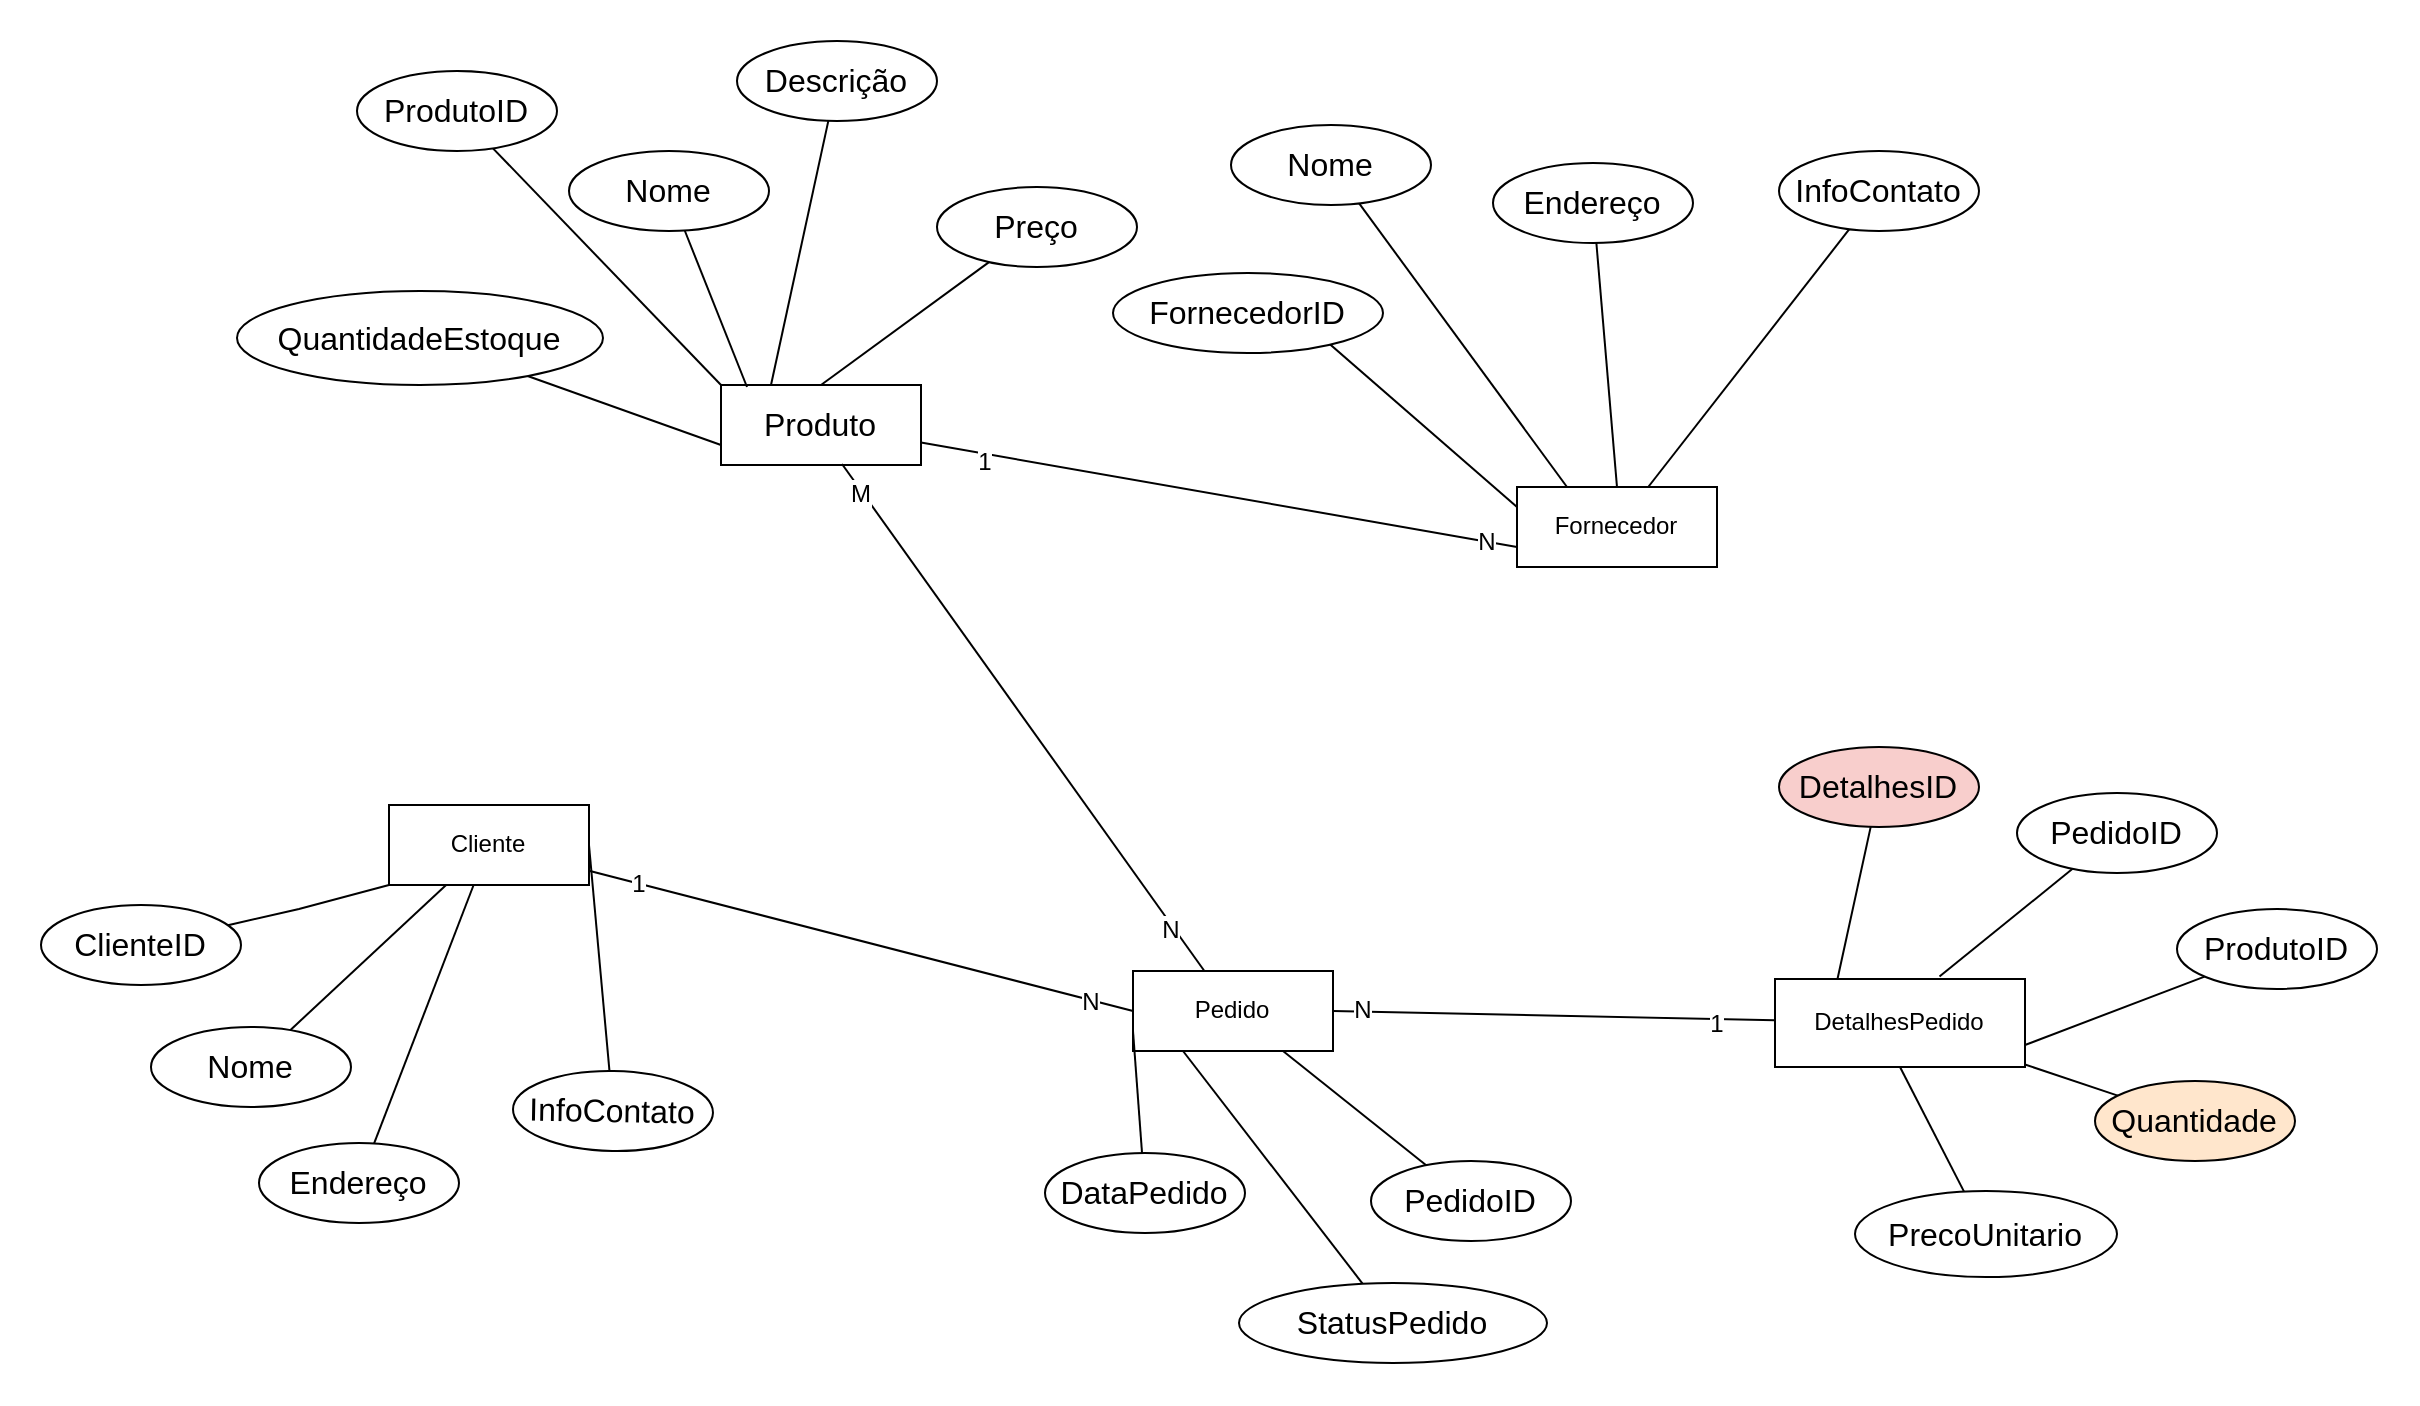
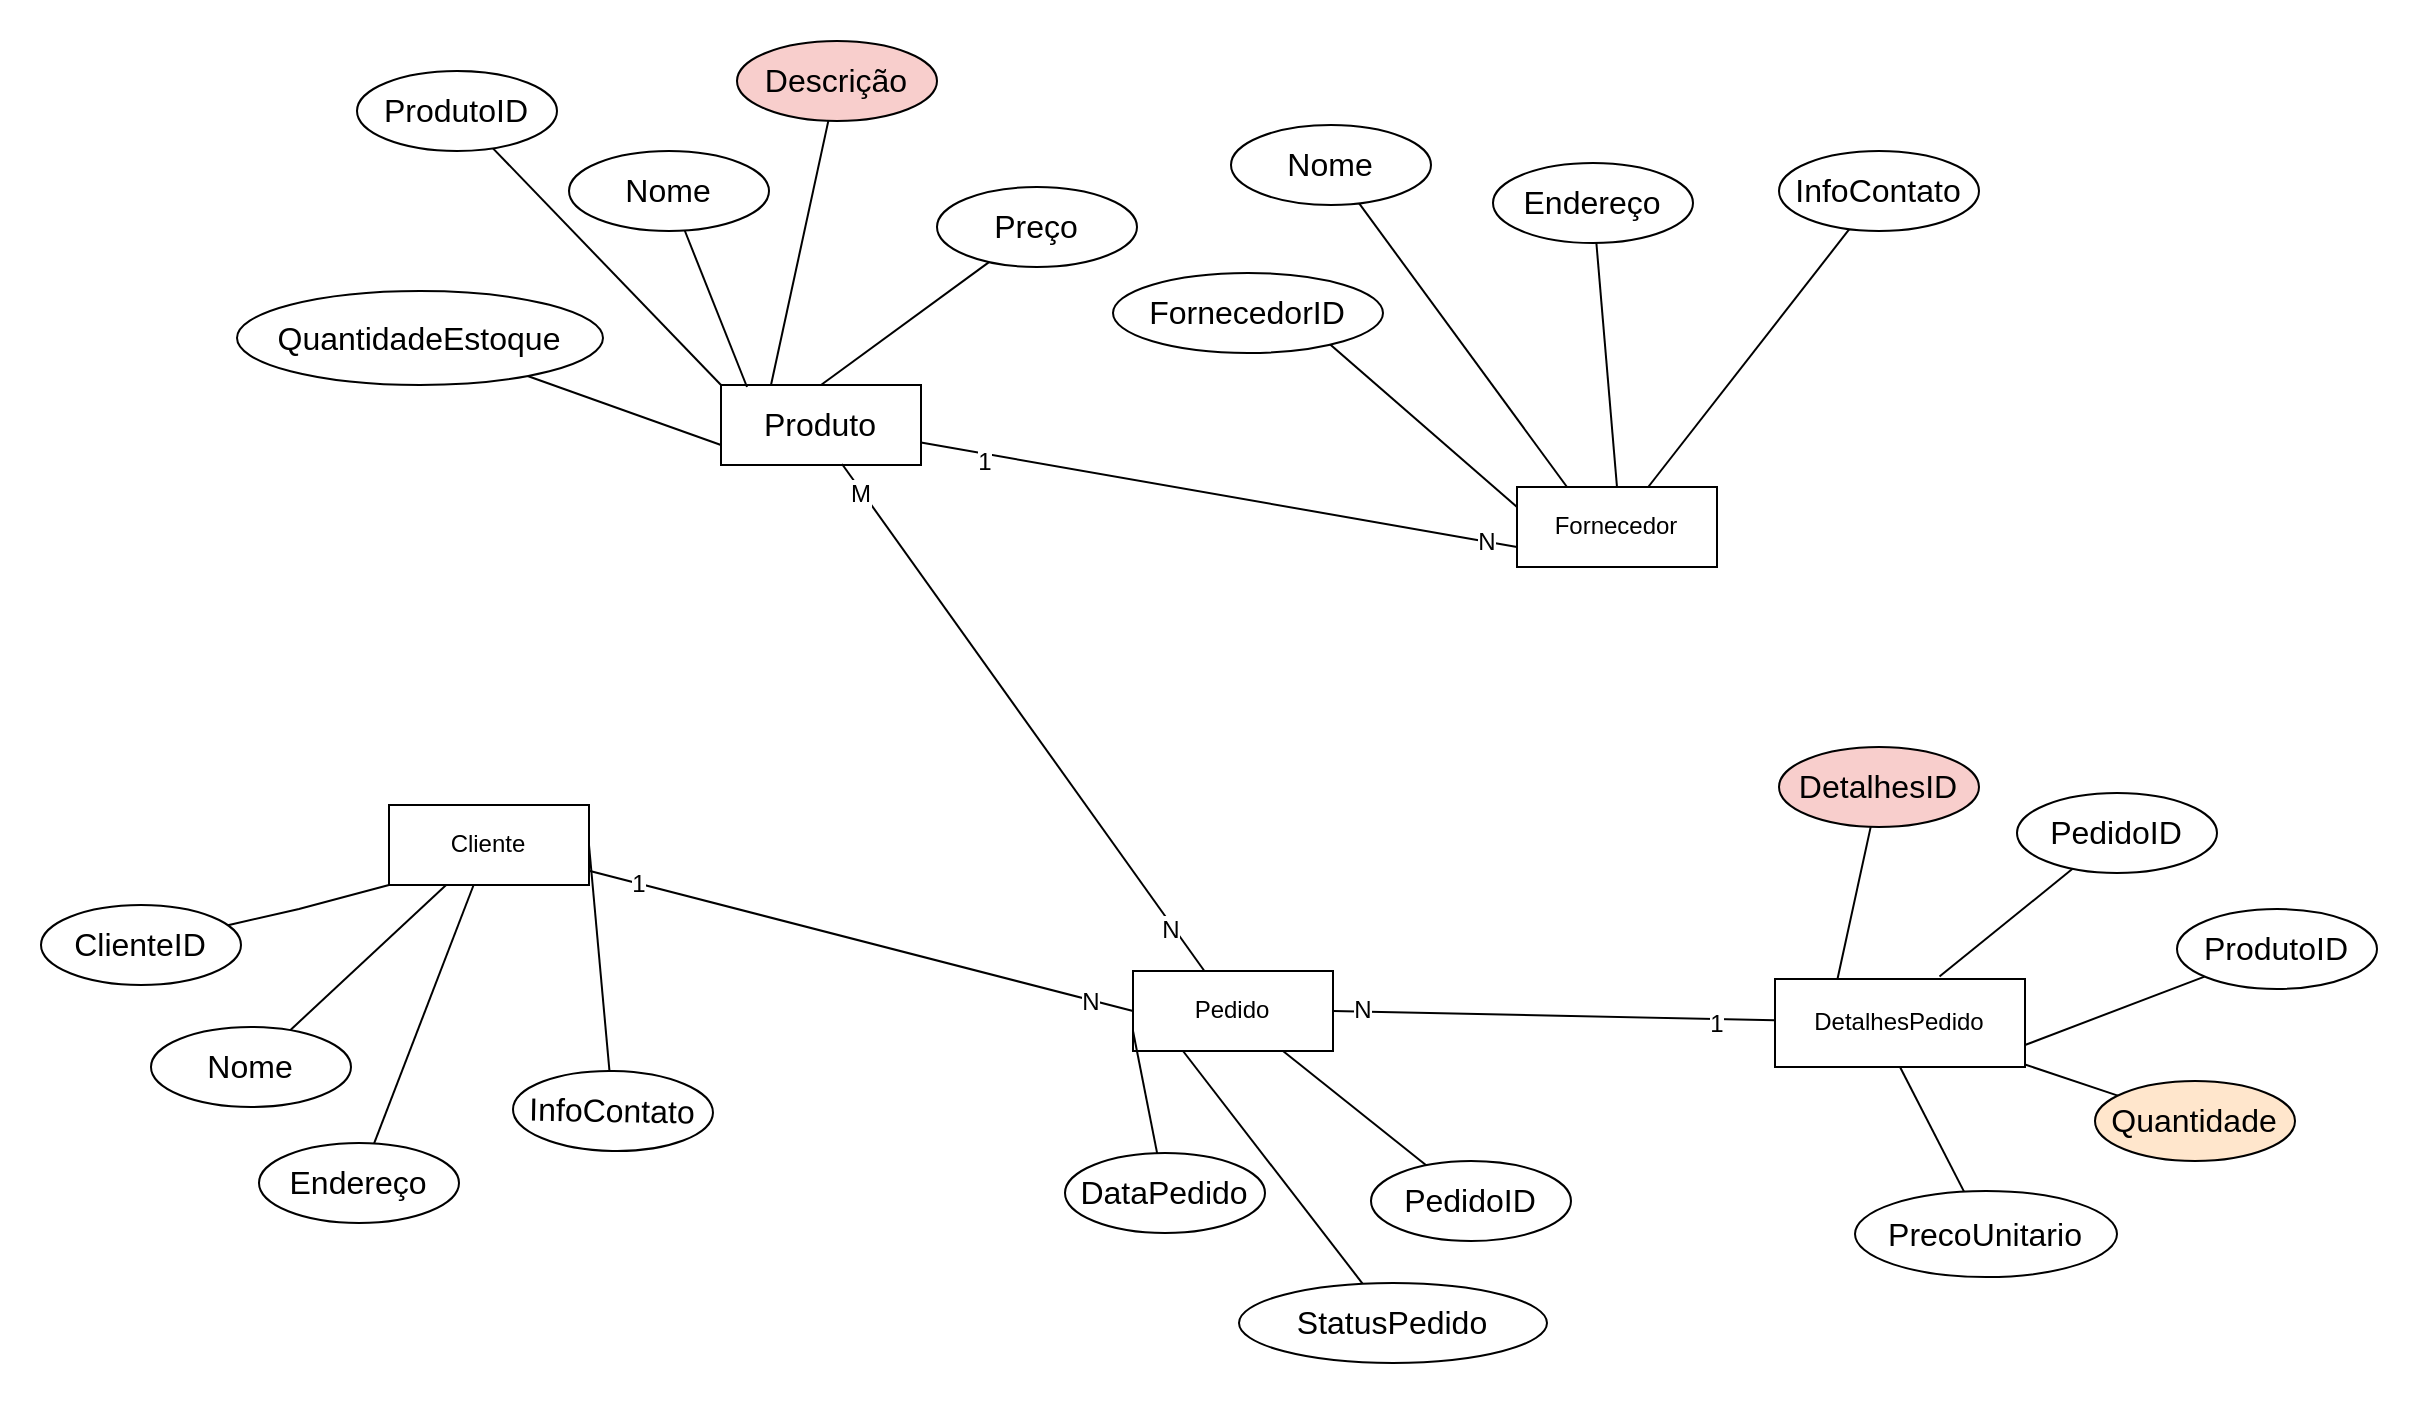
node "Descrição": fillcolor #ffffff -> #f8cecc
node "DataPedido": moved (1145, 1193) -> (1165, 1193)
